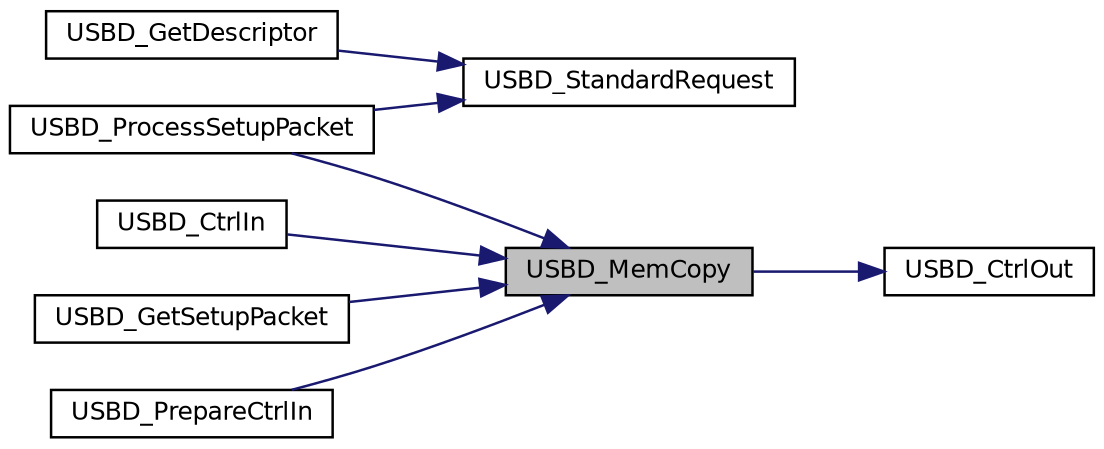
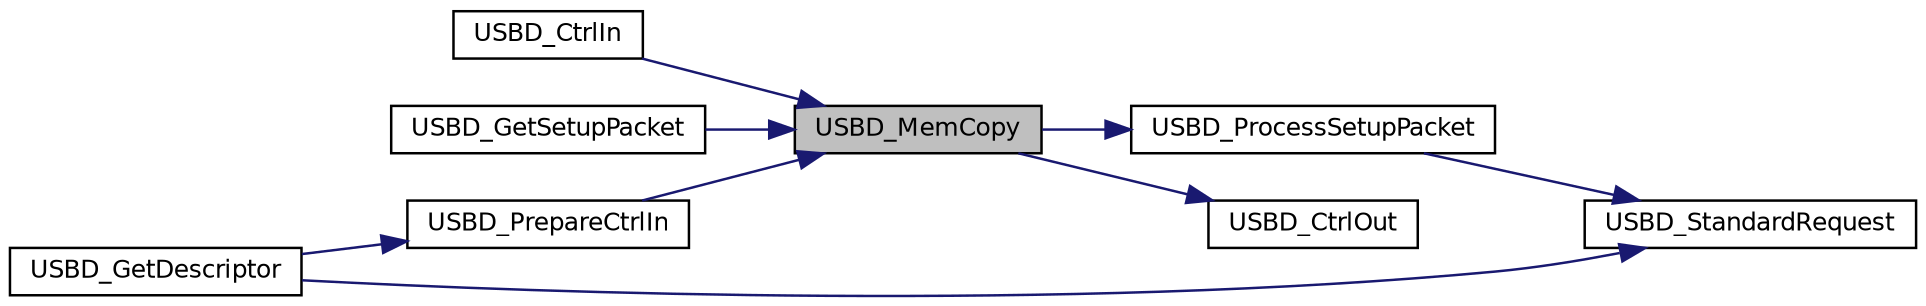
edge "USBD_ProcessSetupPacket" -> "USBD_MemCopy": reversed
edge "USBD_GetDescriptor" -> "USBD_PrepareCtrlIn": added
